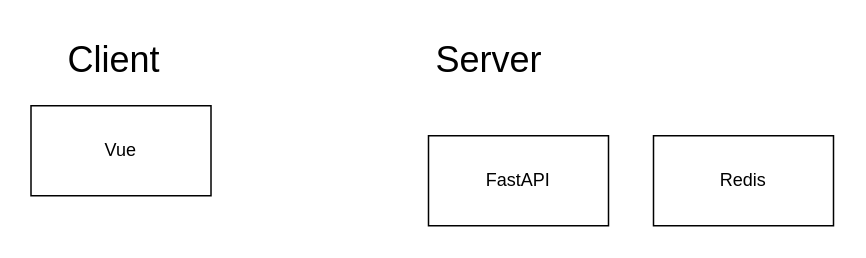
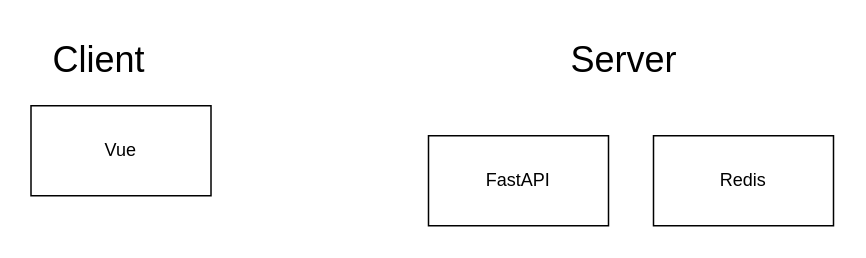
node "Client": moved (113, 61) -> (98, 61)
node "Server": moved (488, 61) -> (623, 61)
